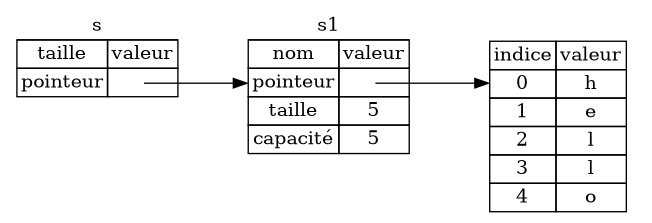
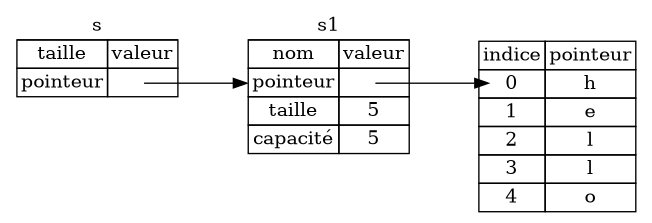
node "indice": text "valeur" -> "pointeur"
